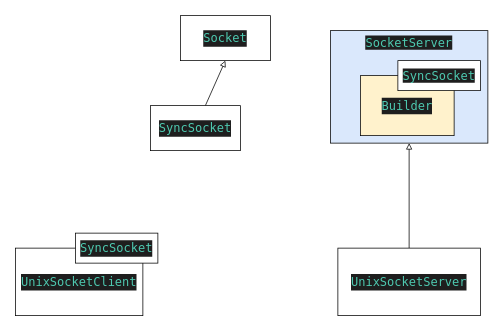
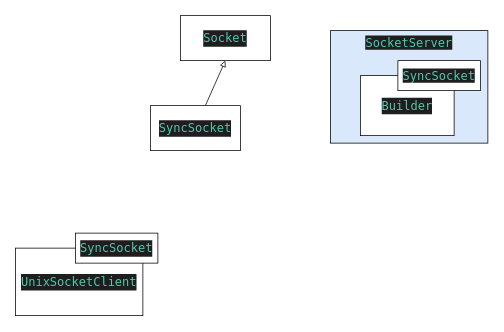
node "Builder": fillcolor #fff2cc -> #ffffff
edge "UnixSocketServer" -> "SocketServer": removed
node "UnixSocketServer": removed
